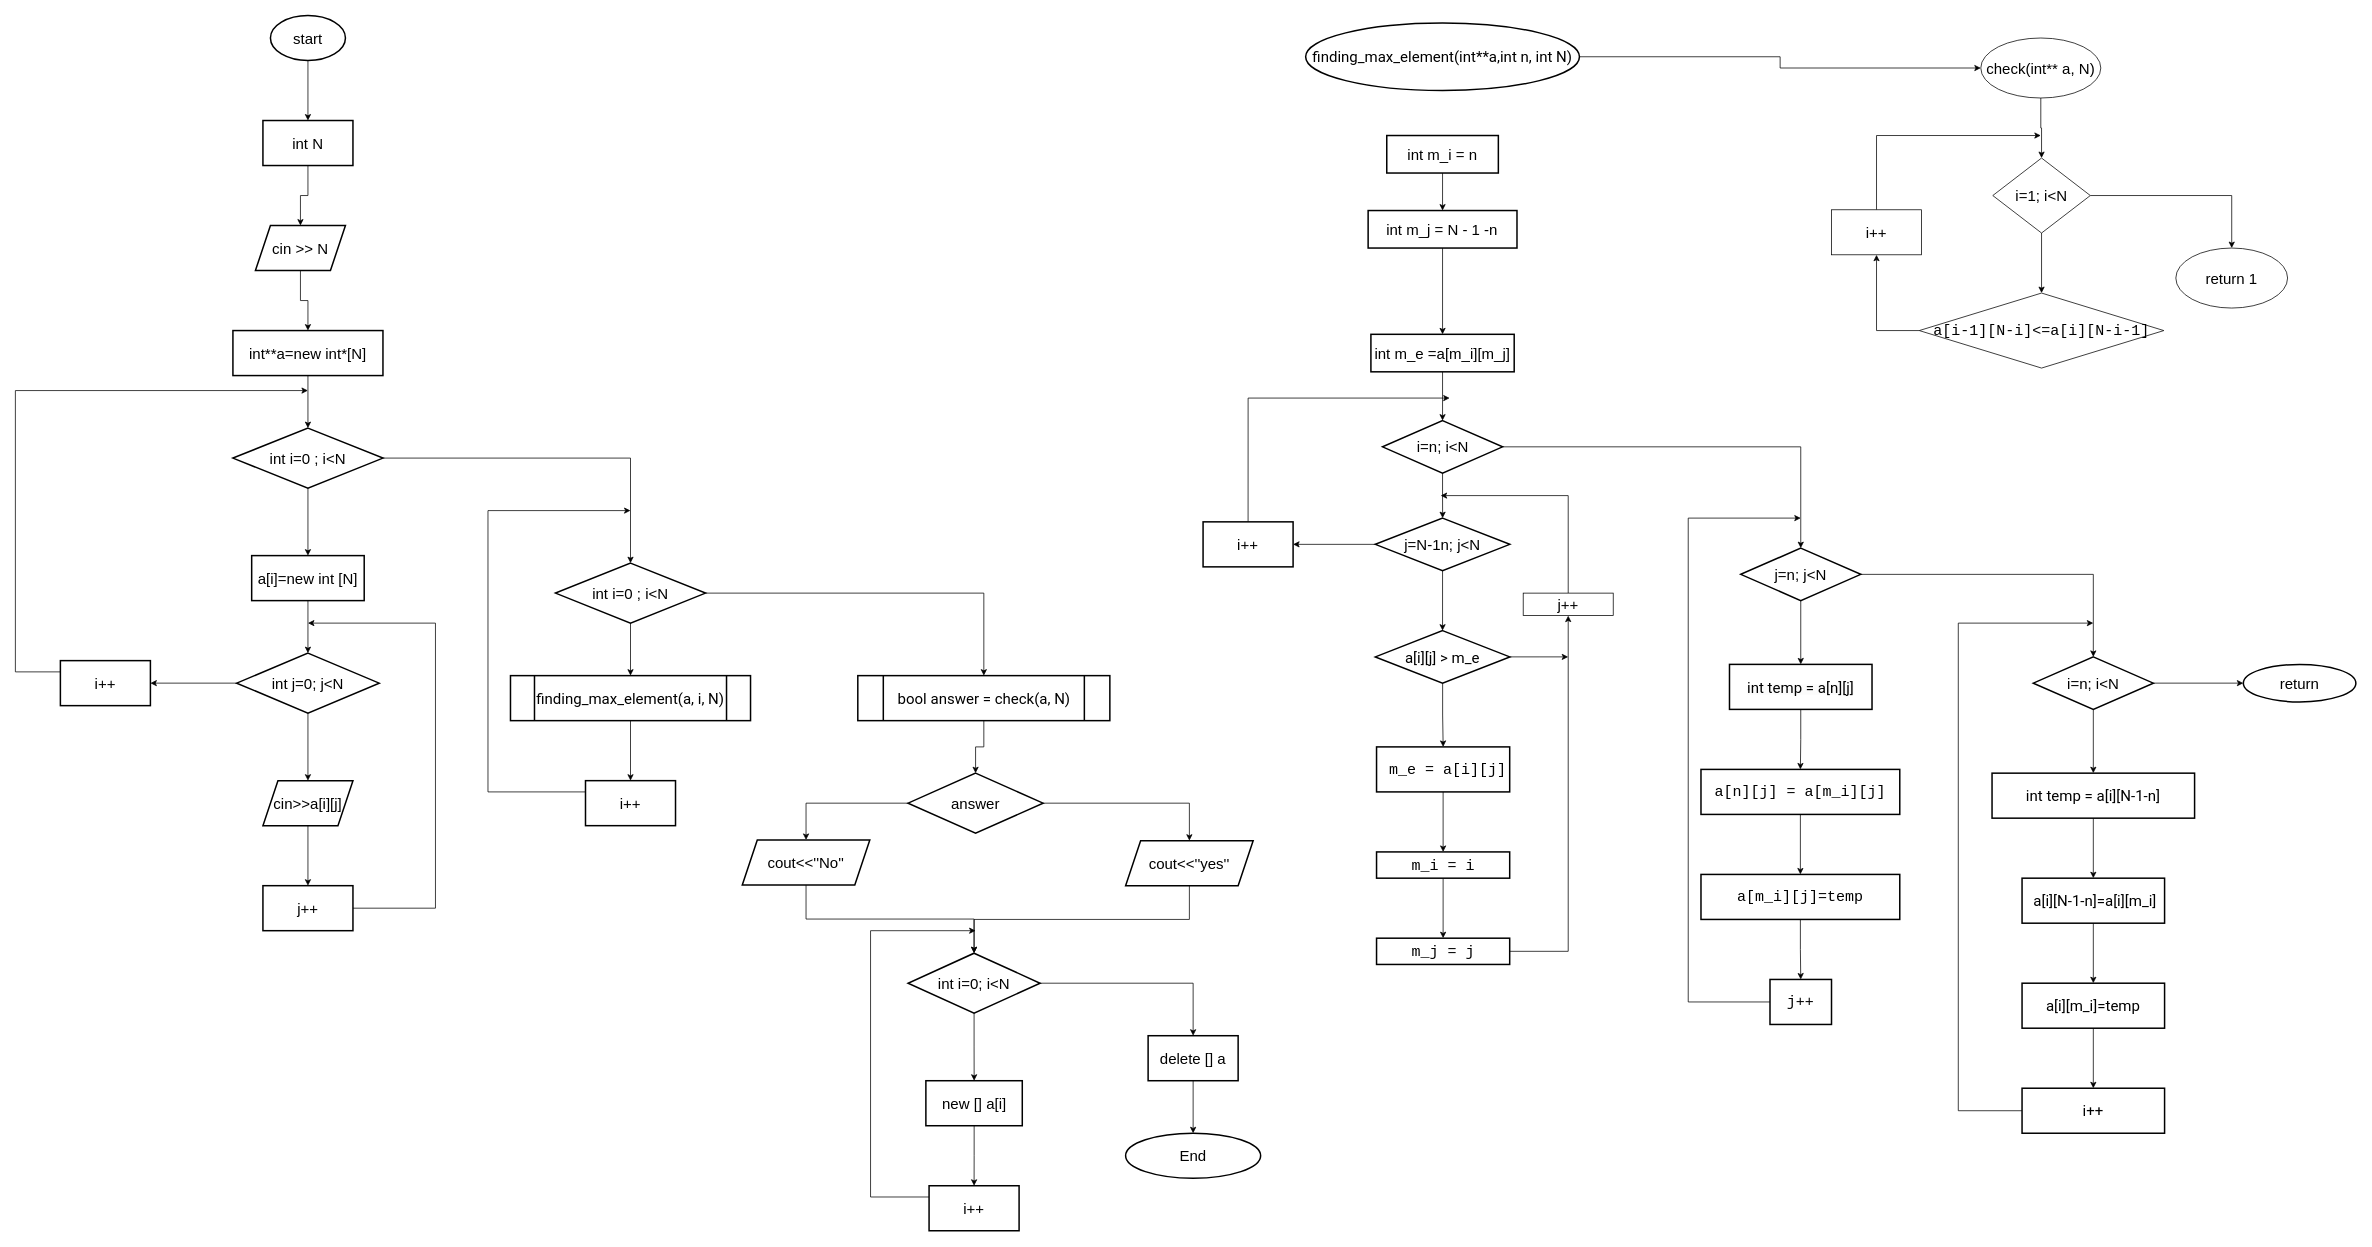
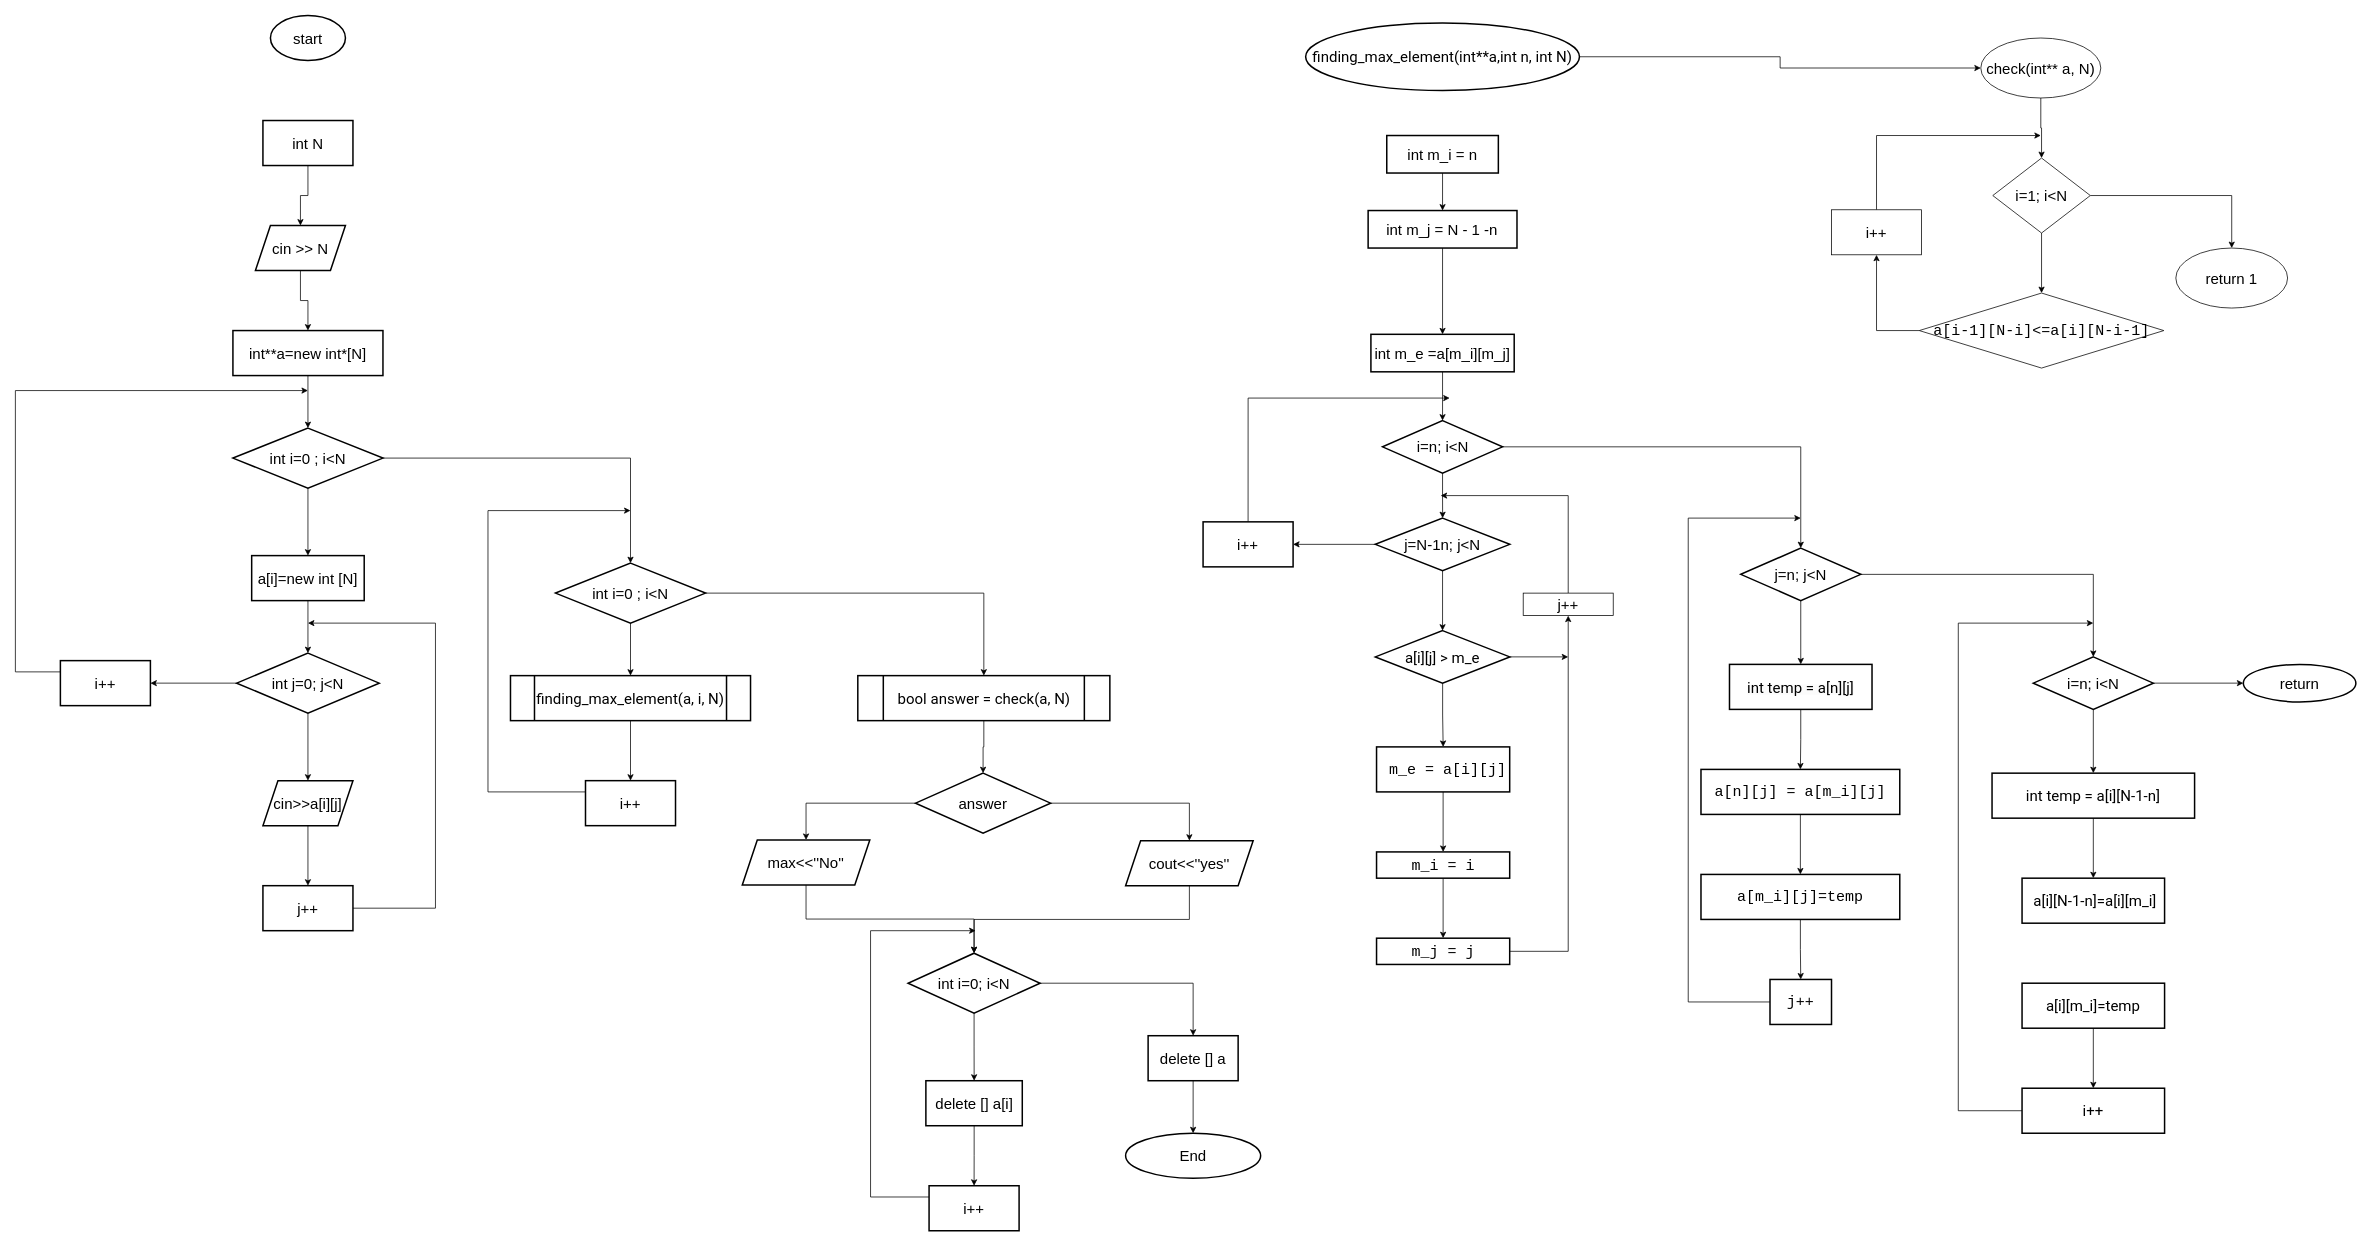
edge "start" -> "int N": removed
node "answer": moved (975, 803) -> (983, 803)
node "cout<<''No''": label "cout<<''No''" -> "max<<''No''"
edge "a[i][N-1-n]=a[i][m_i]" -> "a[i][m_i]=temp": removed
node "new [] a[i]": label "new [] a[i]" -> "delete [] a[i]"
